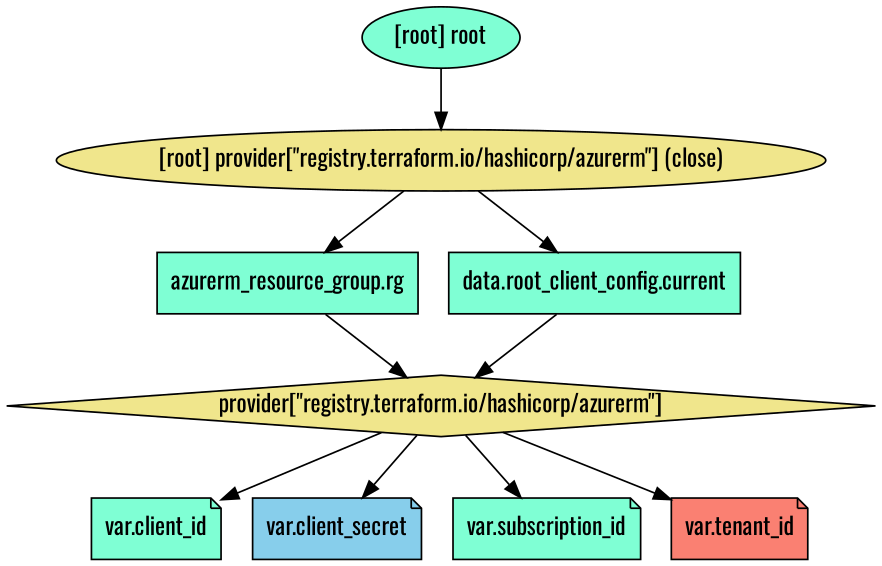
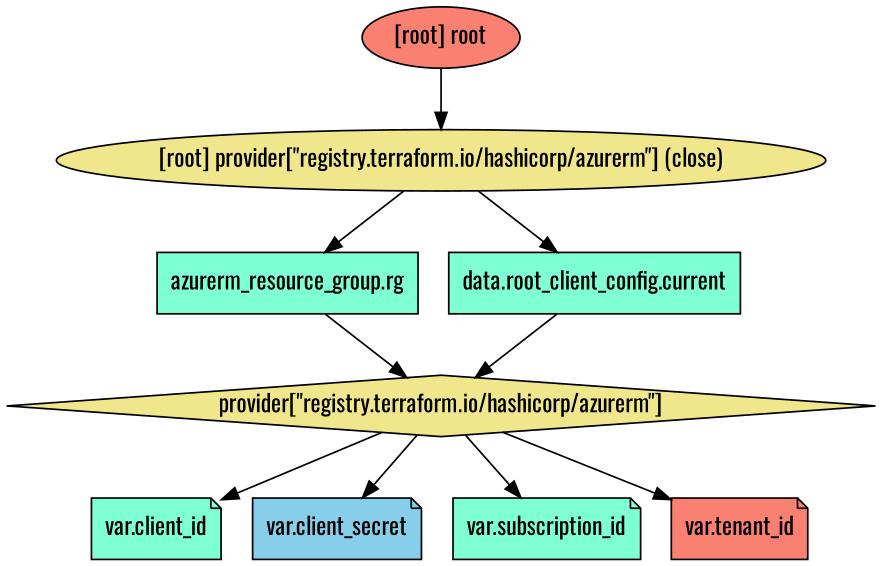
node "[root] root": fillcolor aquamarine -> salmon
